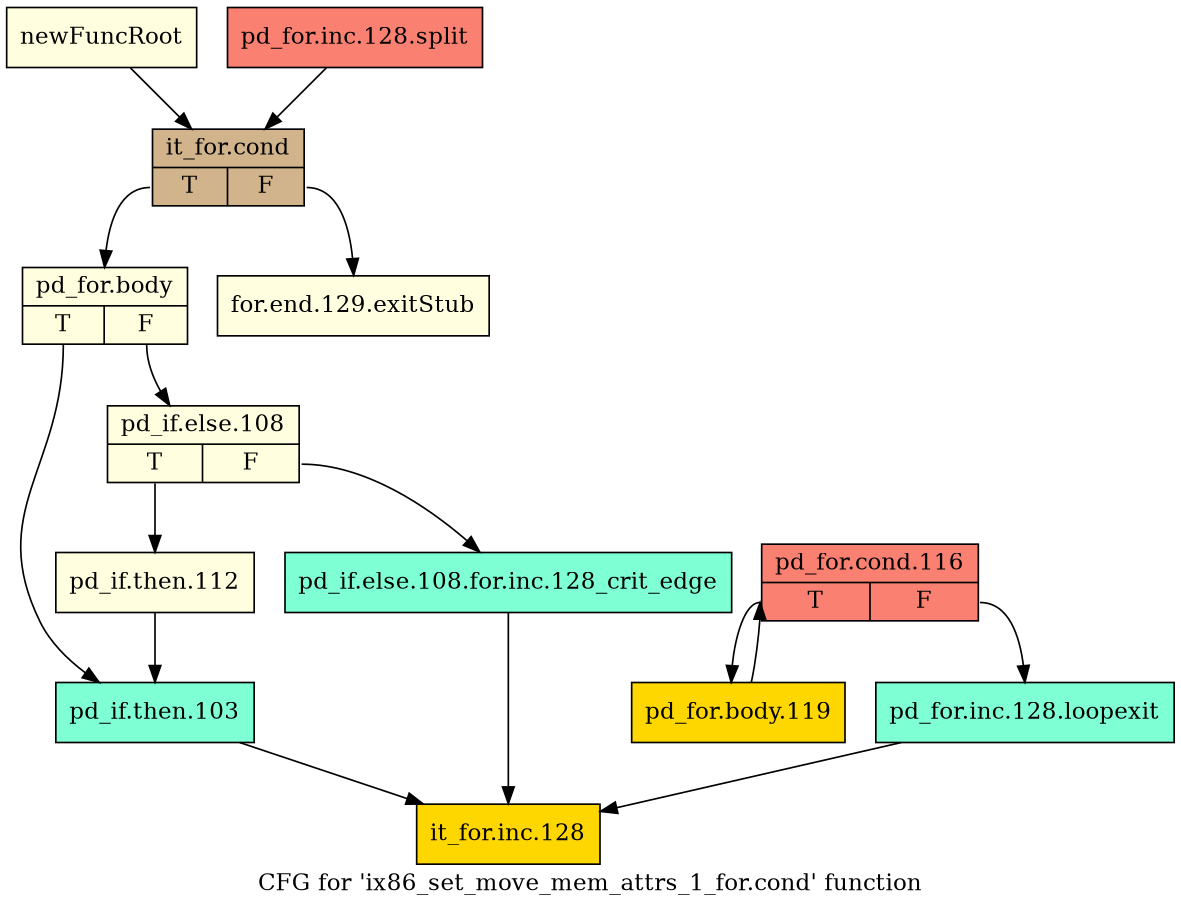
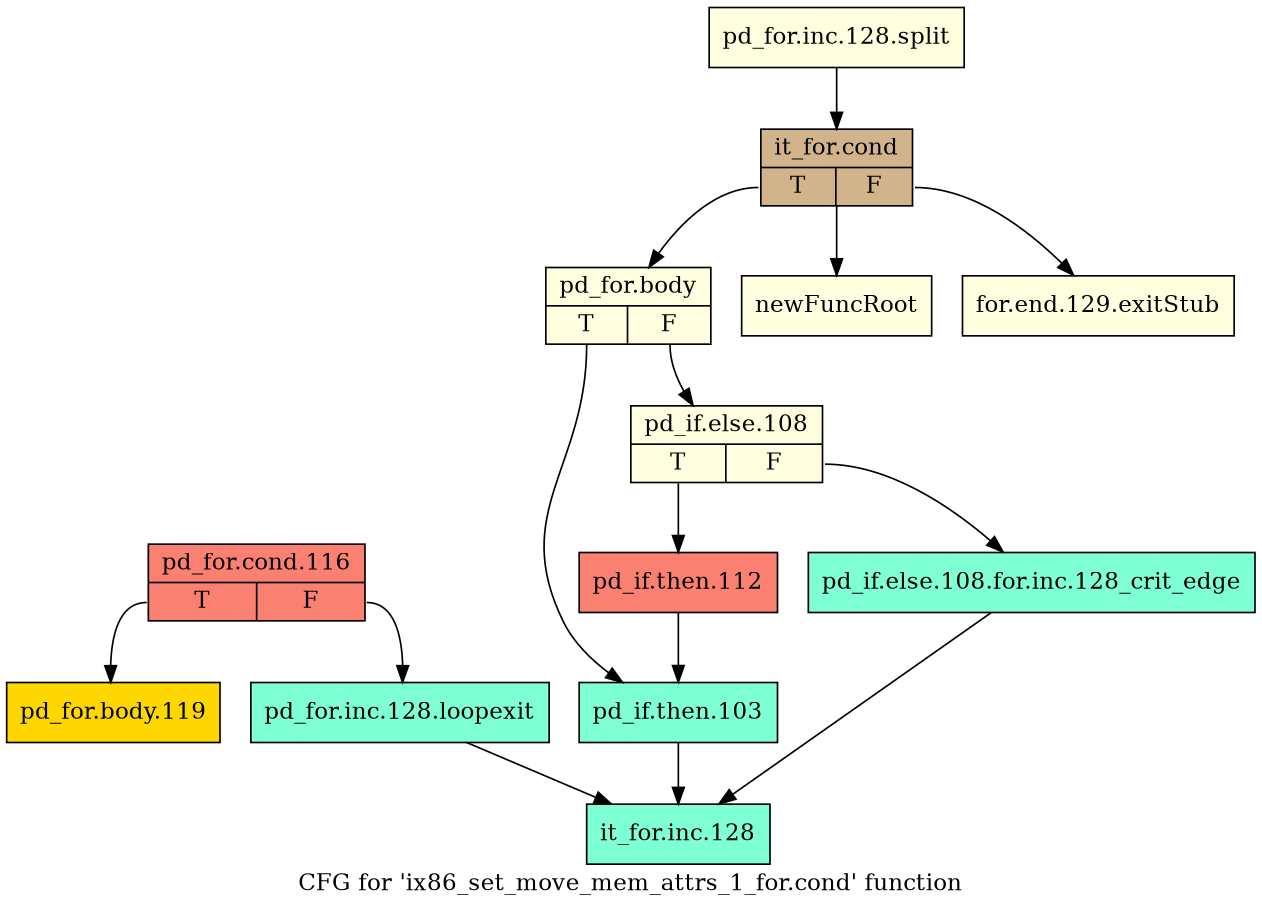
node "pd_for.inc.128.split": fillcolor salmon -> lightyellow
edge "newFuncRoot" -> "it_for.cond": reversed
node "pd_if.then.112": fillcolor lightyellow -> salmon
edge "pd_for.body.119" -> "pd_for.cond.116": removed
node "it_for.inc.128": fillcolor gold -> aquamarine
